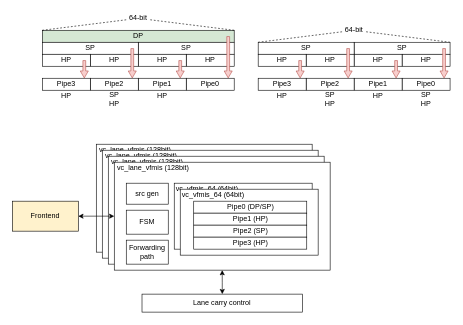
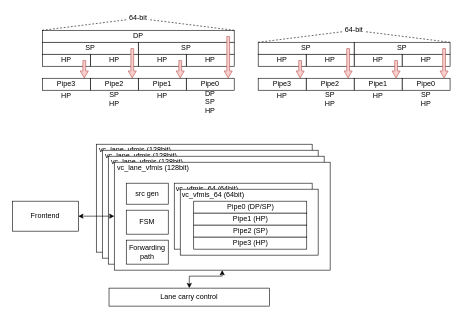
node "DP": fillcolor #d5e8d4 -> #ffffff
node "DP SP HP": added
node "Frontend": fillcolor #fff2cc -> #ffffff
node "Lane carry control": moved (222, 303) -> (189, 297)
